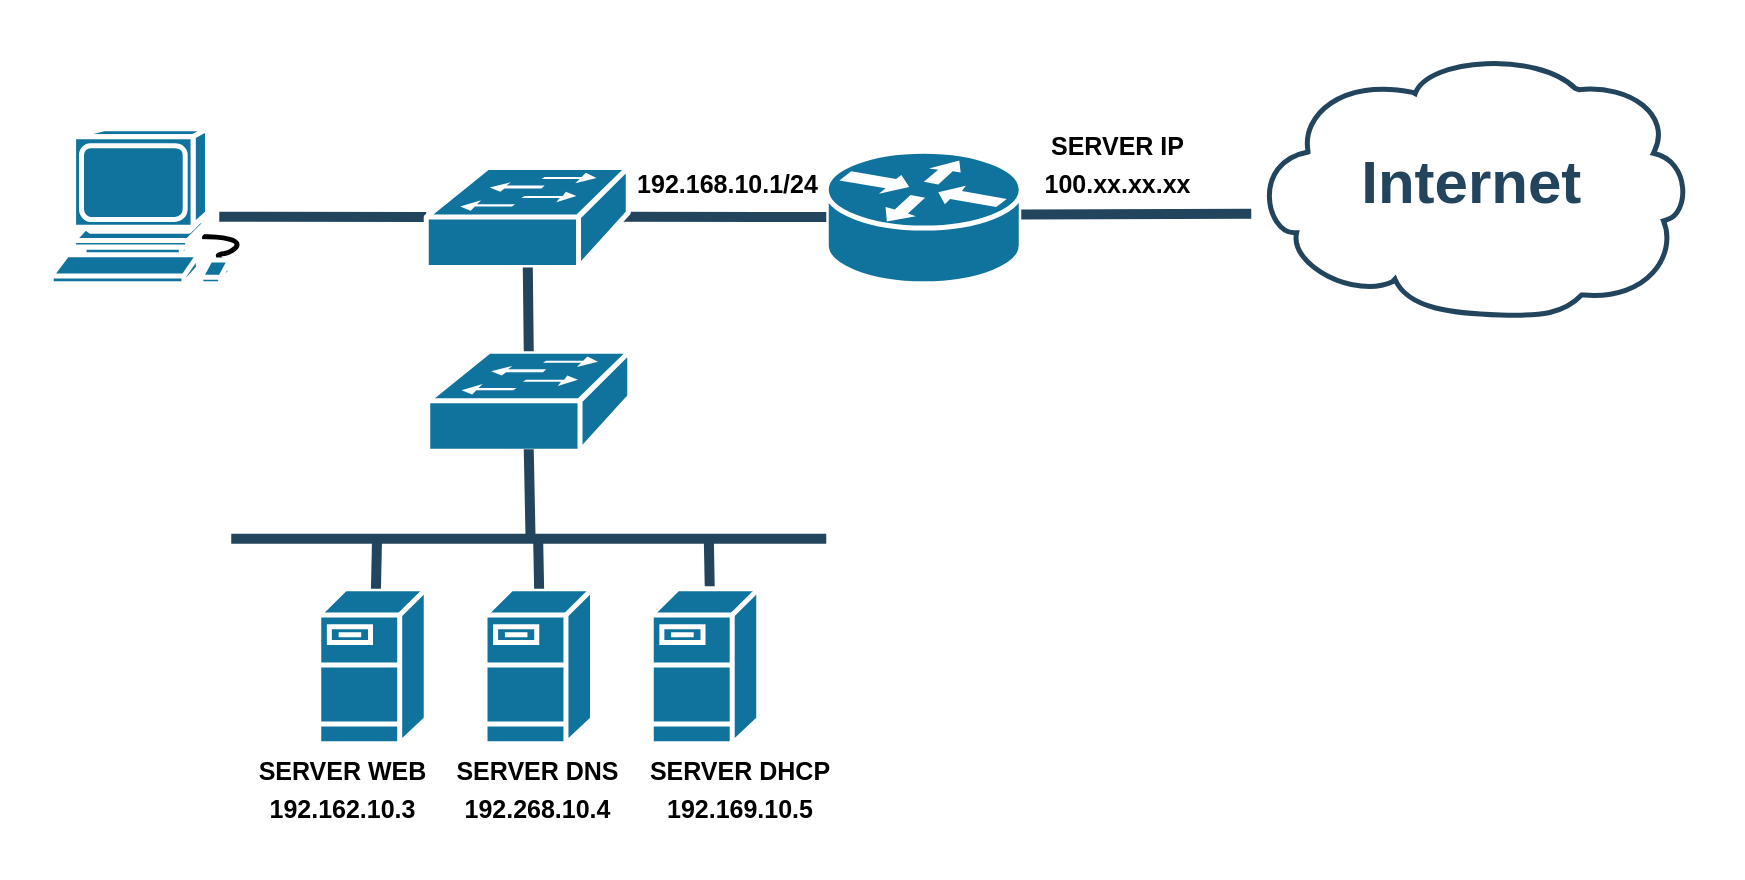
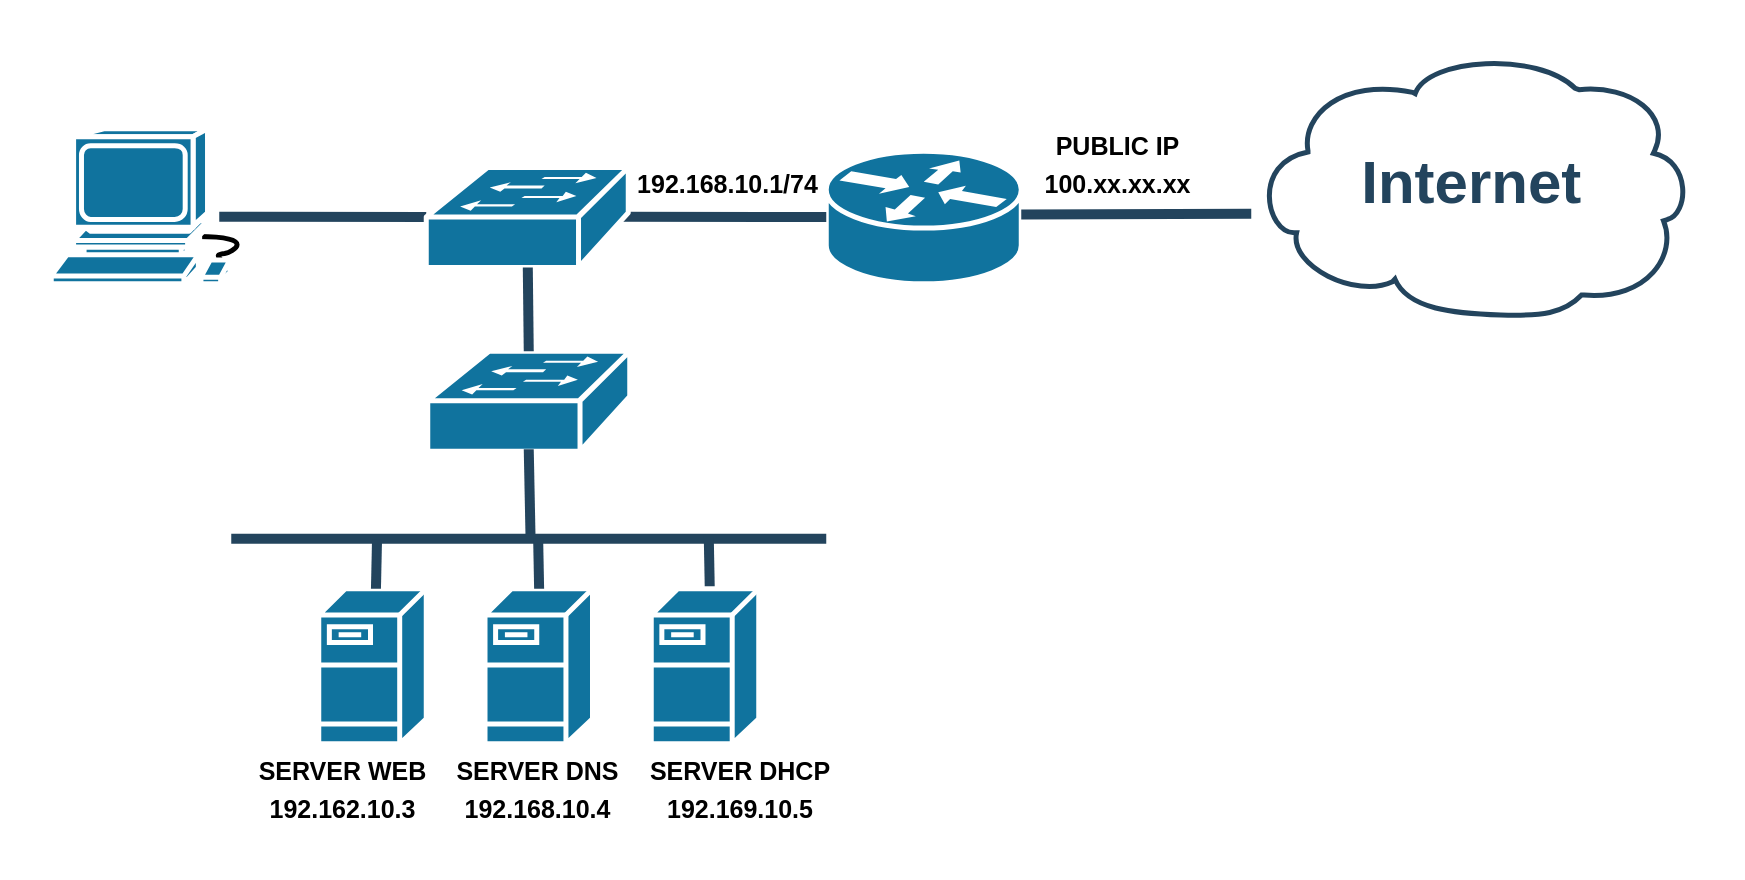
node "SERVER IP 100.xx.xx.xx": label "SERVER IP 100.xx.xx.xx" -> "PUBLIC IP 100.xx.xx.xx"
node "192.168.10.1/24": label "192.168.10.1/24" -> "192.168.10.1/74"
node "SERVER DNS 192.268.10.4": label "SERVER DNS 192.268.10.4" -> "SERVER DNS 192.168.10.4"
